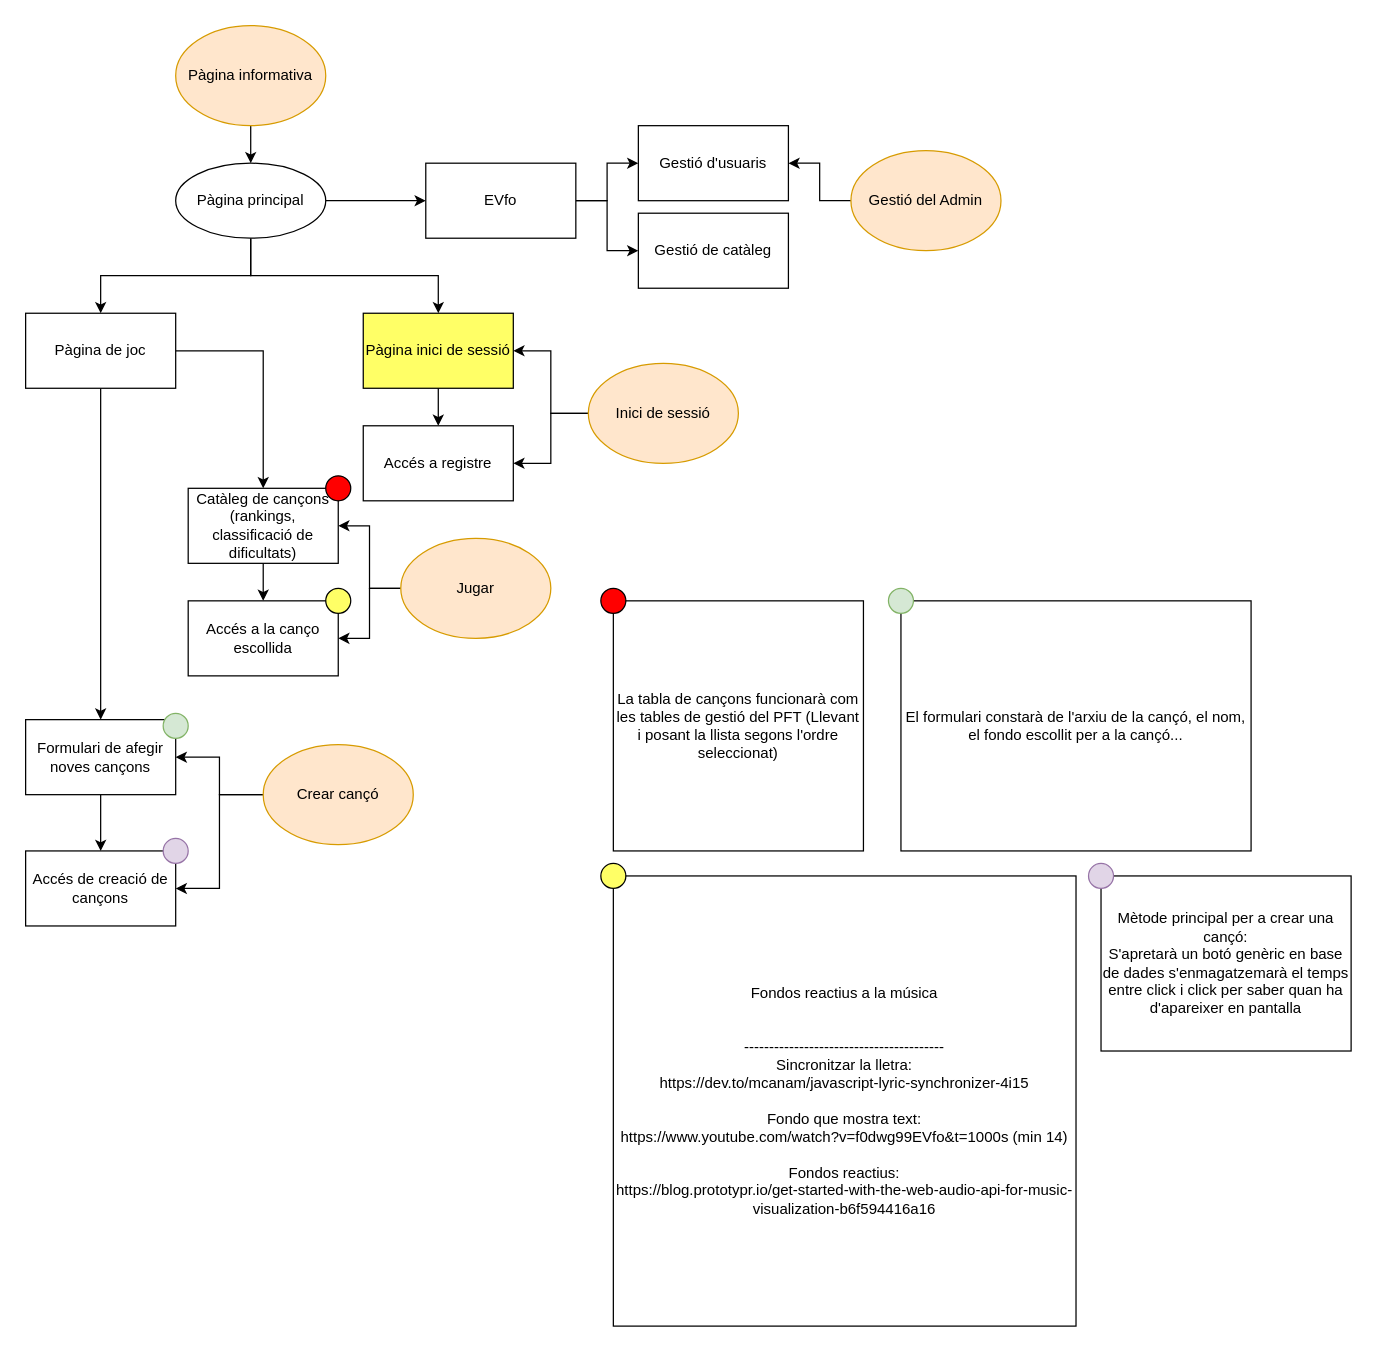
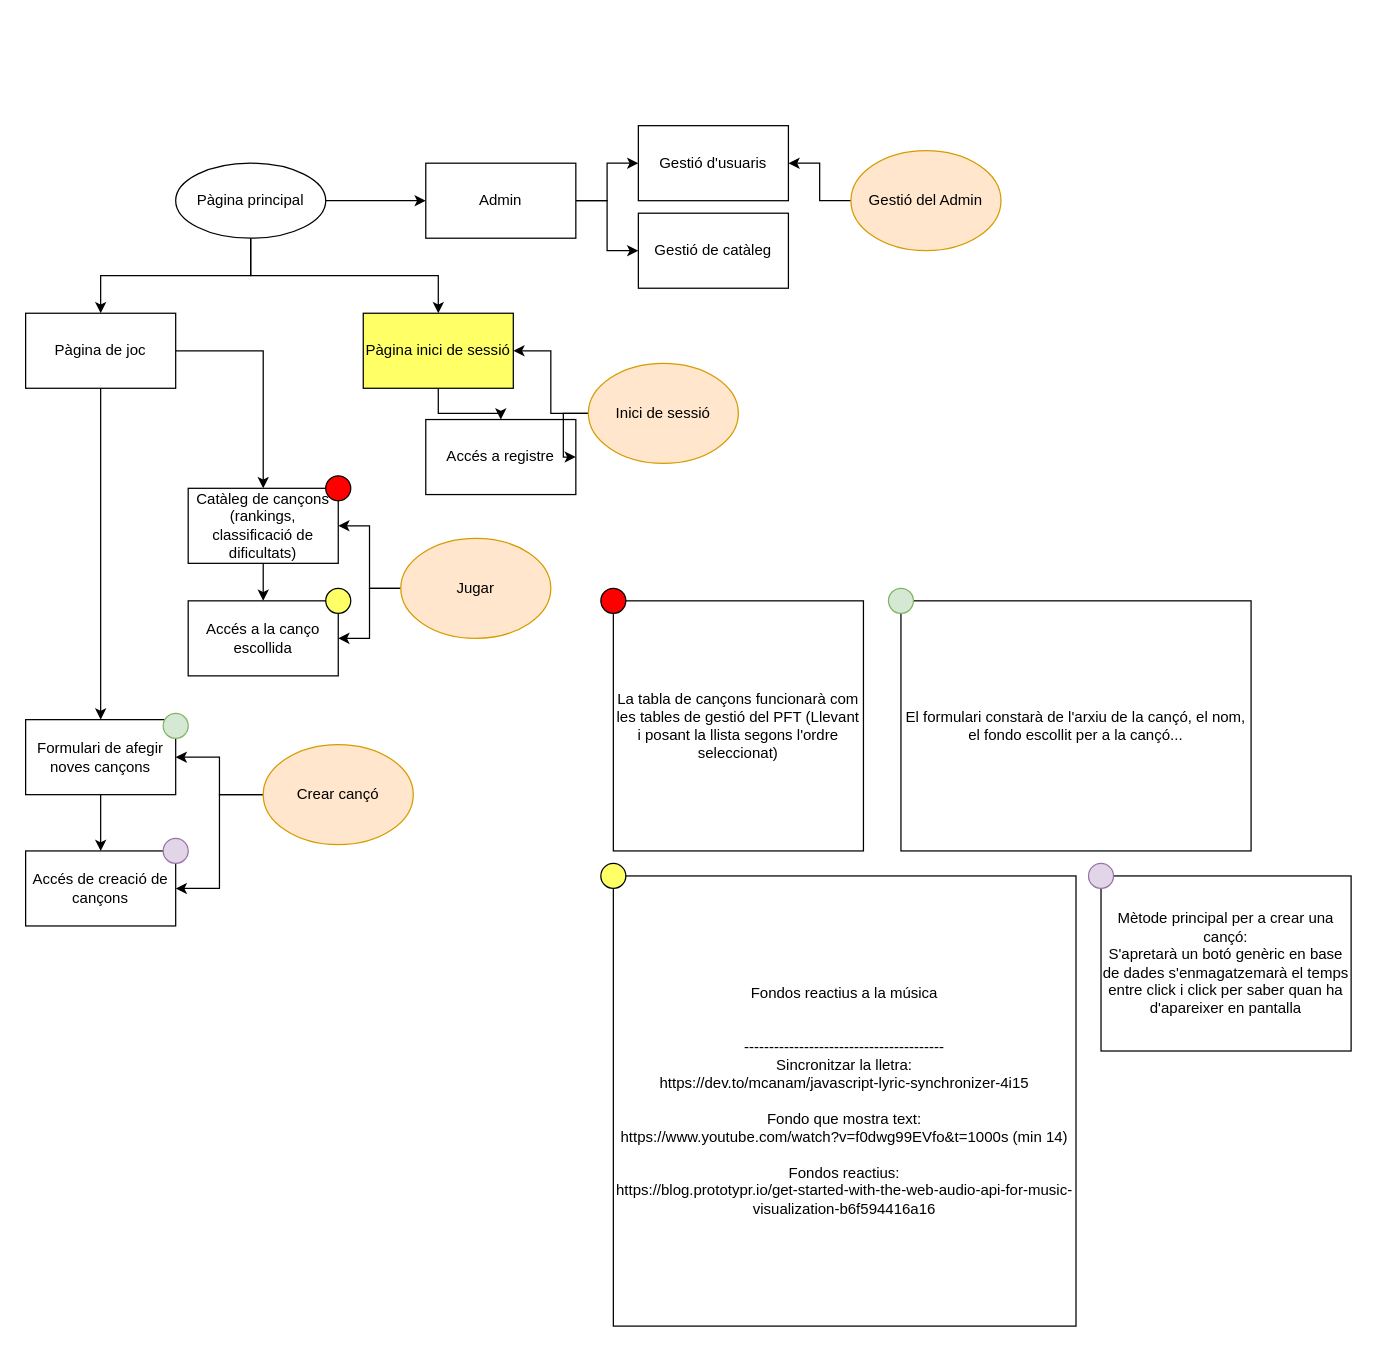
node "Pàgina informativa": removed
edge "Pàgina informativa" -> "Pàgina principal": removed
node "EVfo": label "EVfo" -> "Admin"
node "Accés a registre": moved (438, 463) -> (501, 457)
